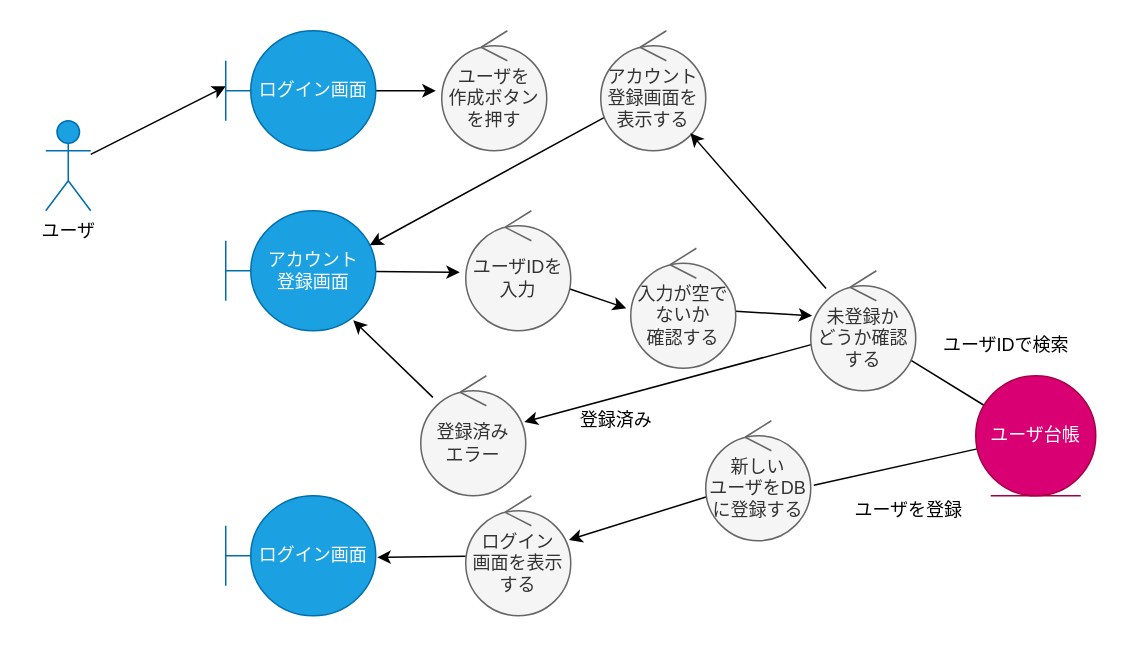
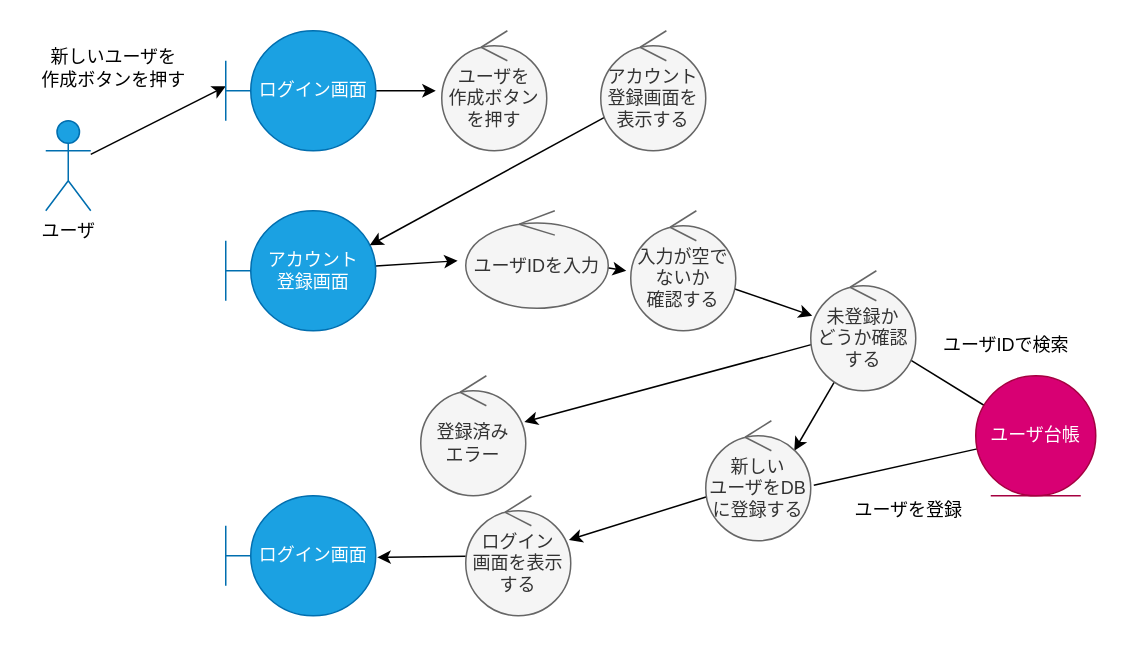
node "新しいユーザを 作成ボタンを押す": added
edge "未登録か どうか確認する" -> "アカウント登録画面を表示する": now "未登録か どうか確認する" -> "新しい ユーザをDBに登録する"
node "ユーザIDを入力": size 105x120 -> 143x98
node "入力が空でないか 確認する": moved (683, 308) -> (683, 271)
edge "登録済み エラー" -> "アカウント 登録画面": removed
node "登録済み": removed
